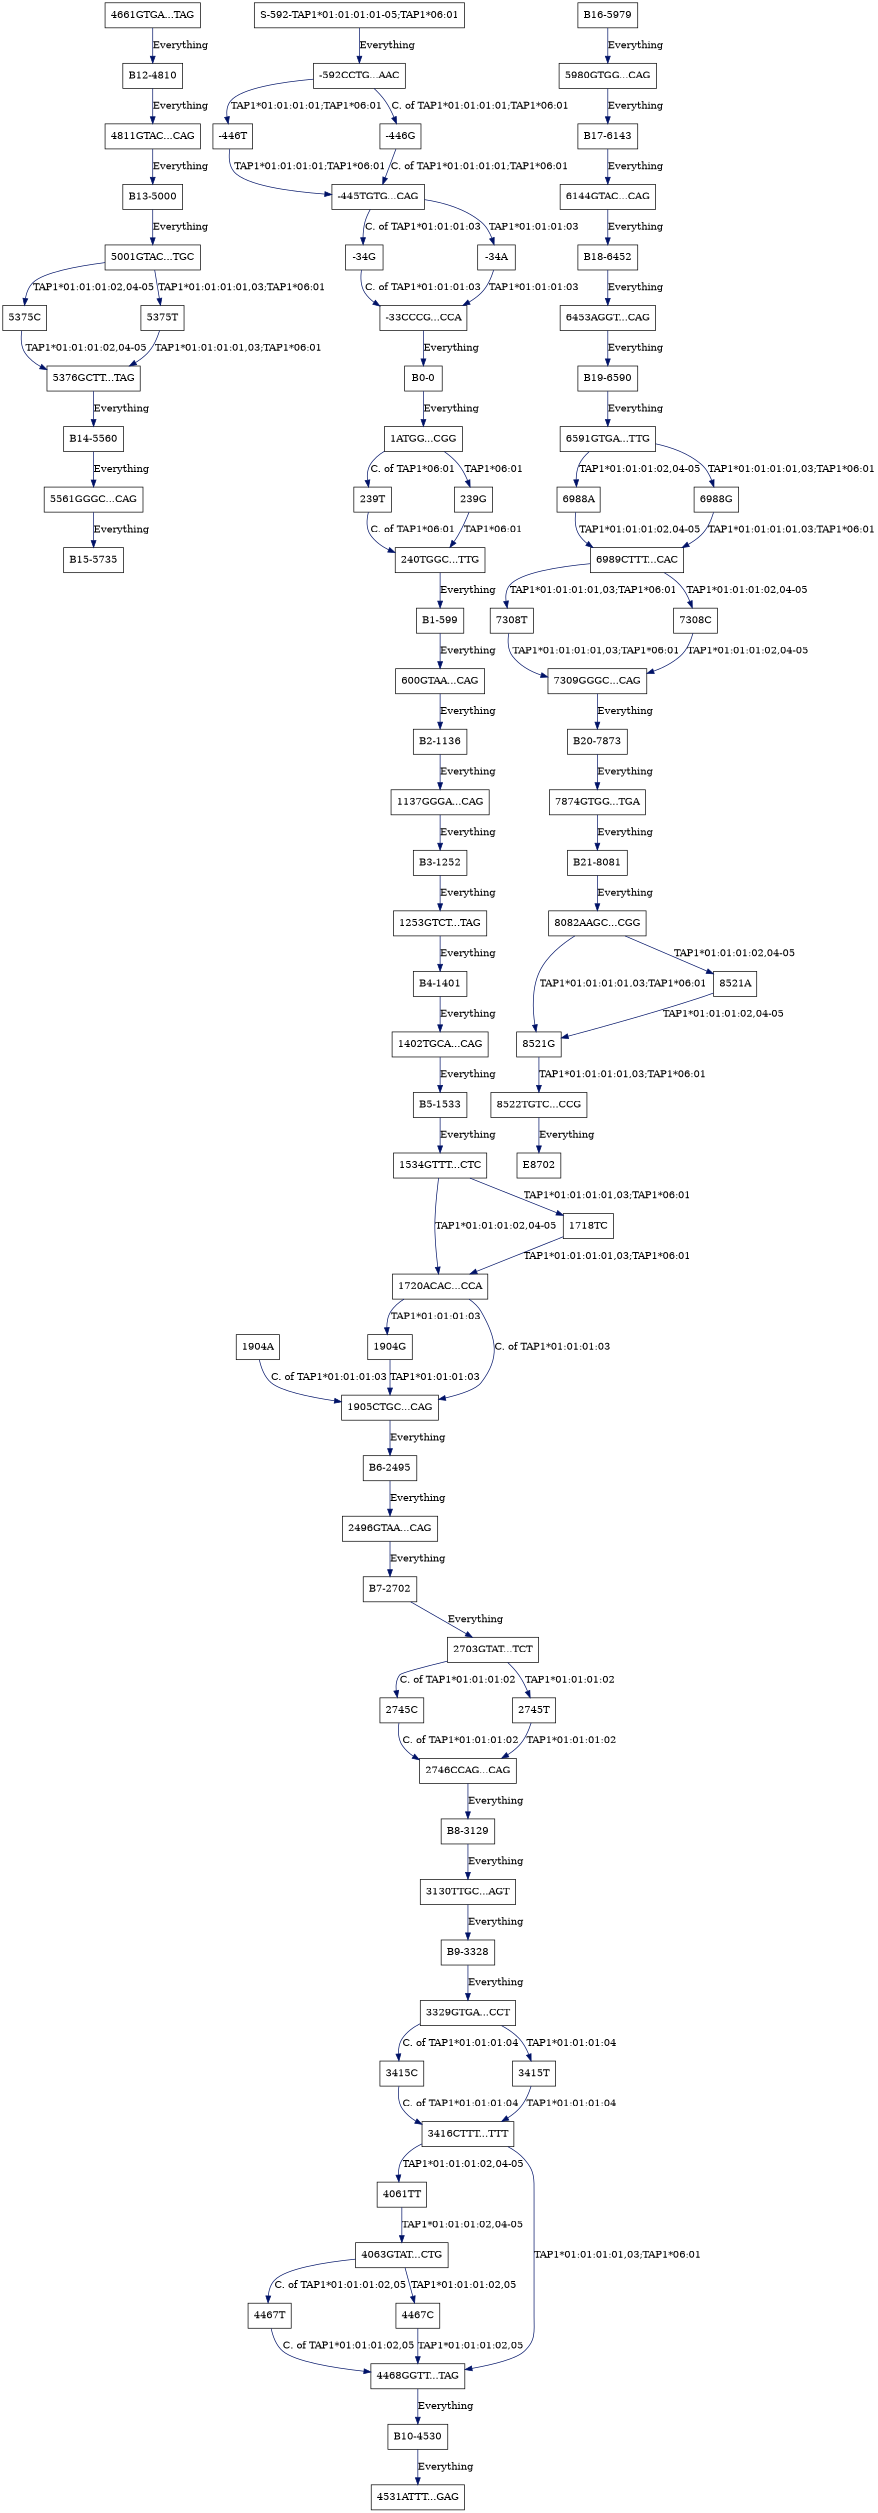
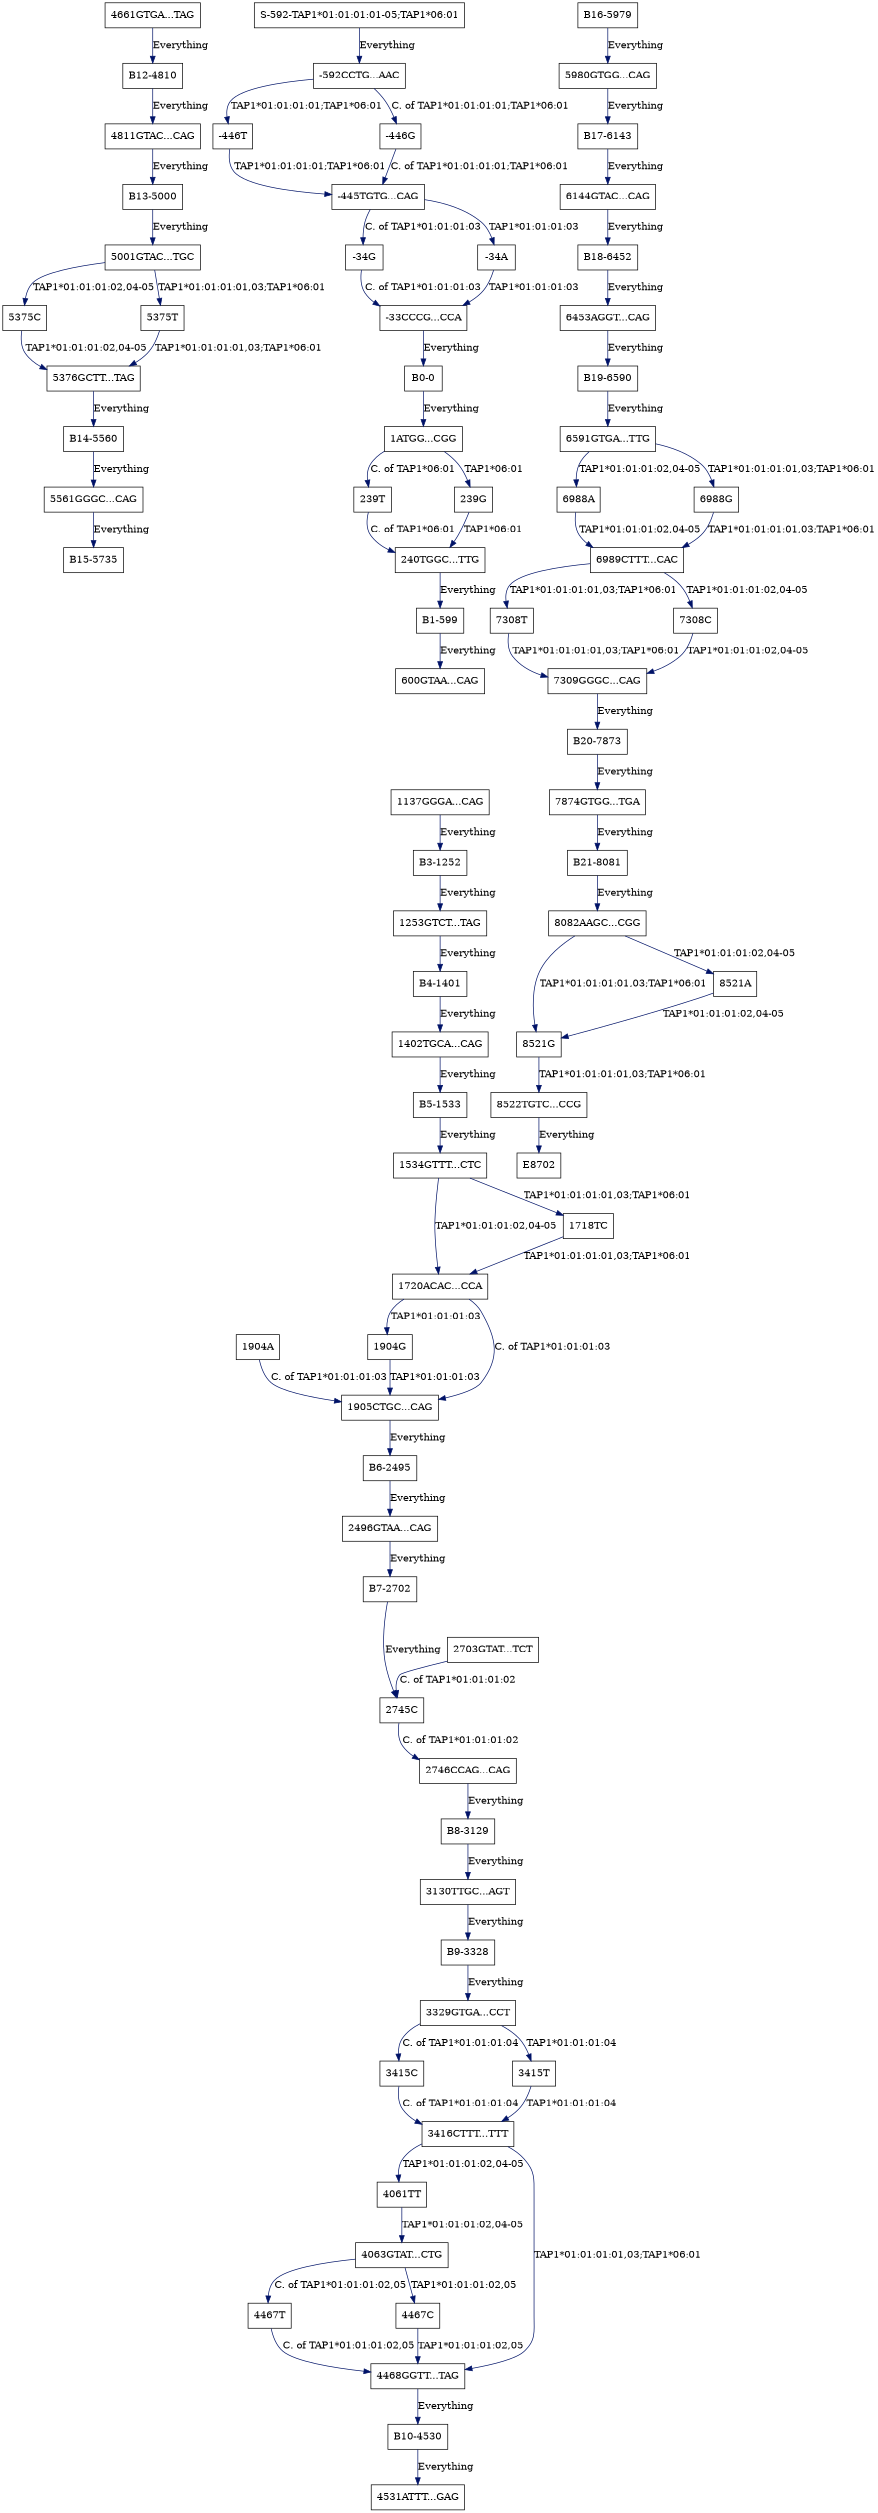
node "B2-1136": removed
edge "B7-2702" -> "2703GTAT...TCT": now "B7-2702" -> "2745C"
node "2745T": removed
